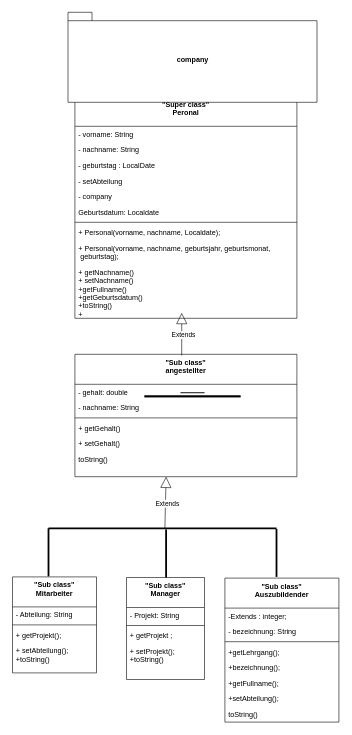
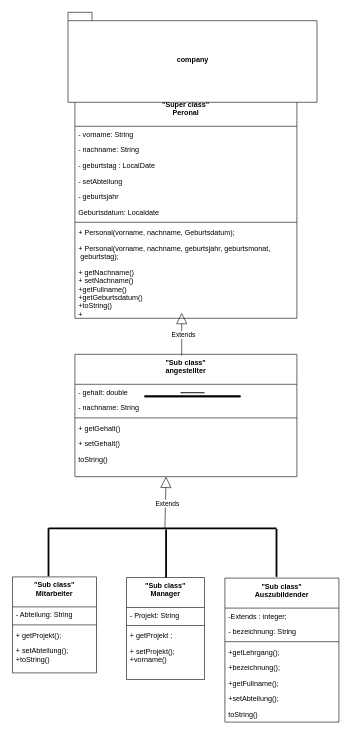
node "- company": label "- company" -> "- geburtsjahr"
node "+ Personal(vorname, nachname, Localdate);": label "+ Personal(vorname, nachname, Localdate);" -> "+ Personal(vorname, nachname, Geburtsdatum);"
node "+ setProjekt(); +toString()": label "+ setProjekt(); +toString()" -> "+ setProjekt(); +vorname()"
